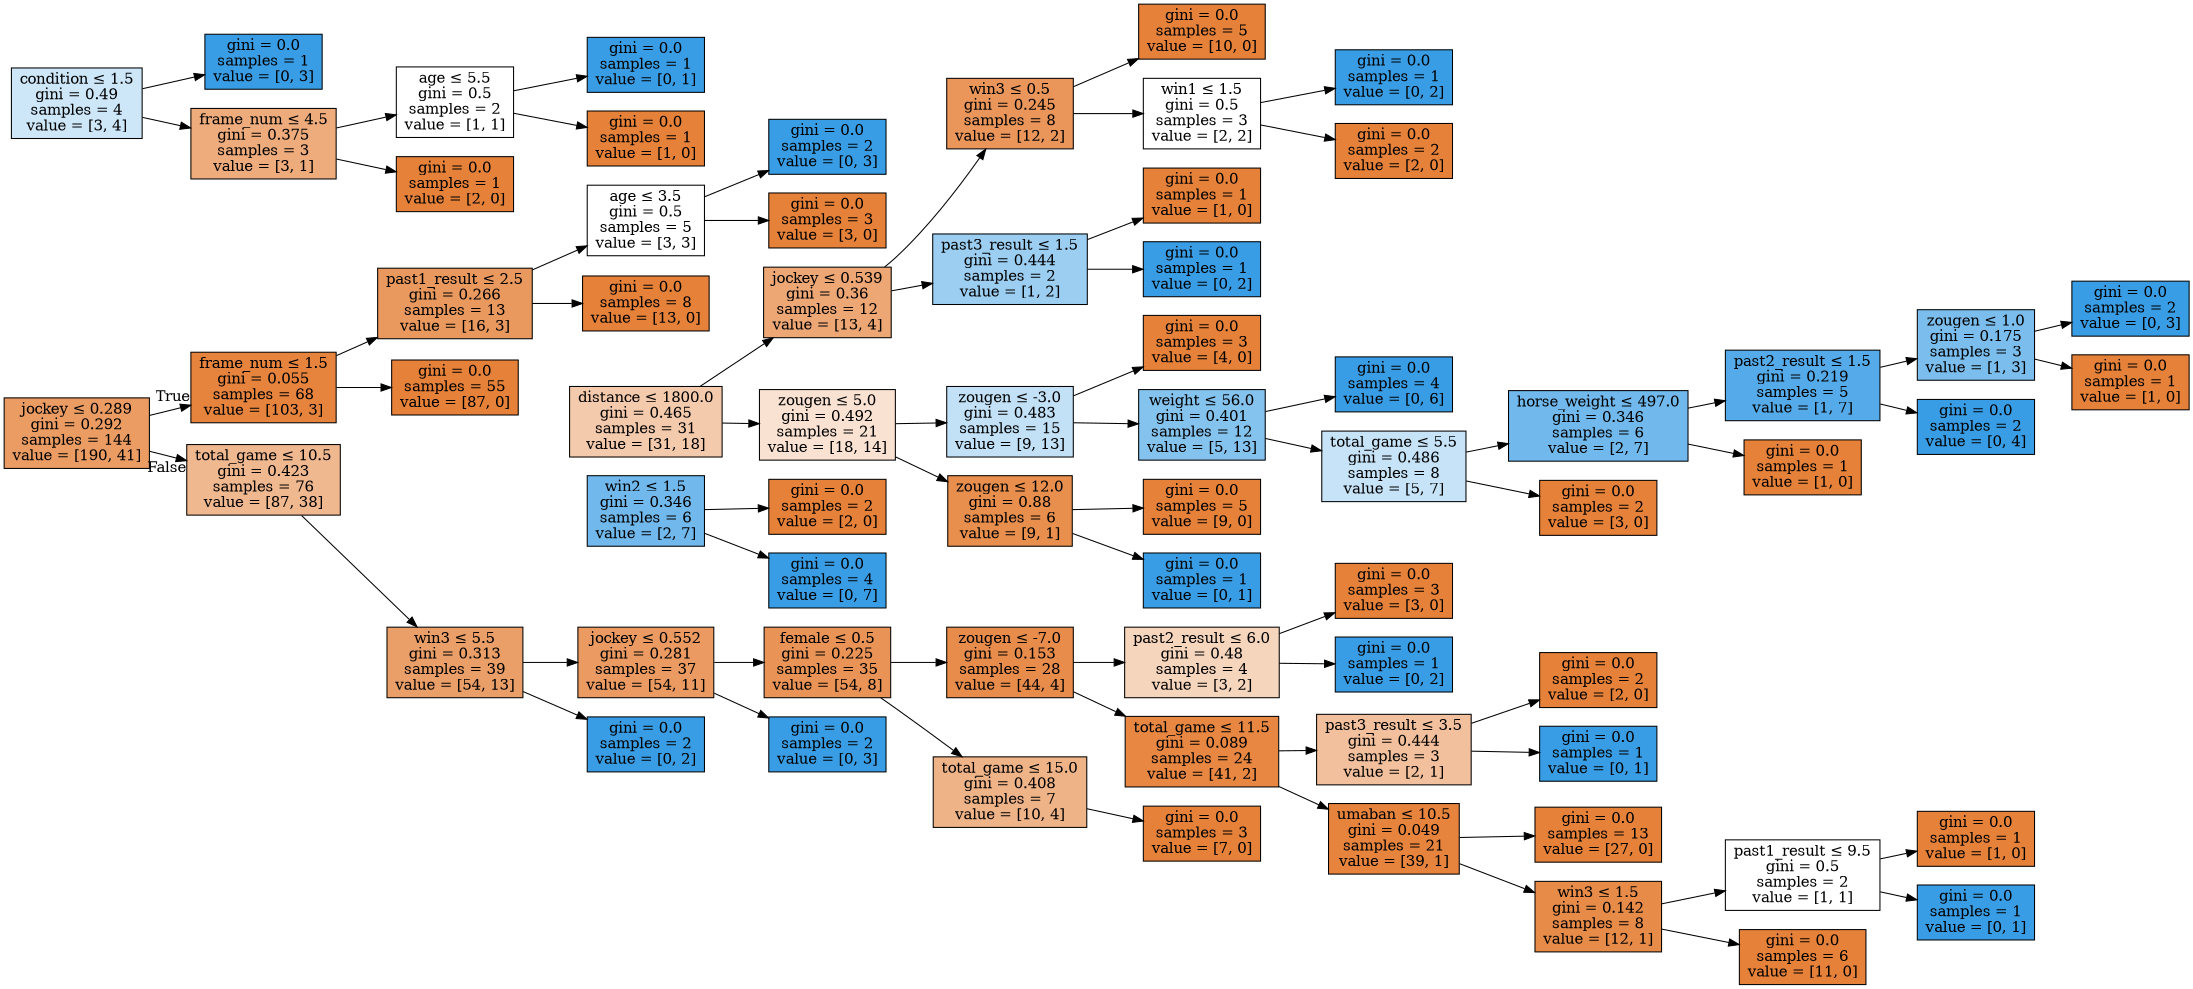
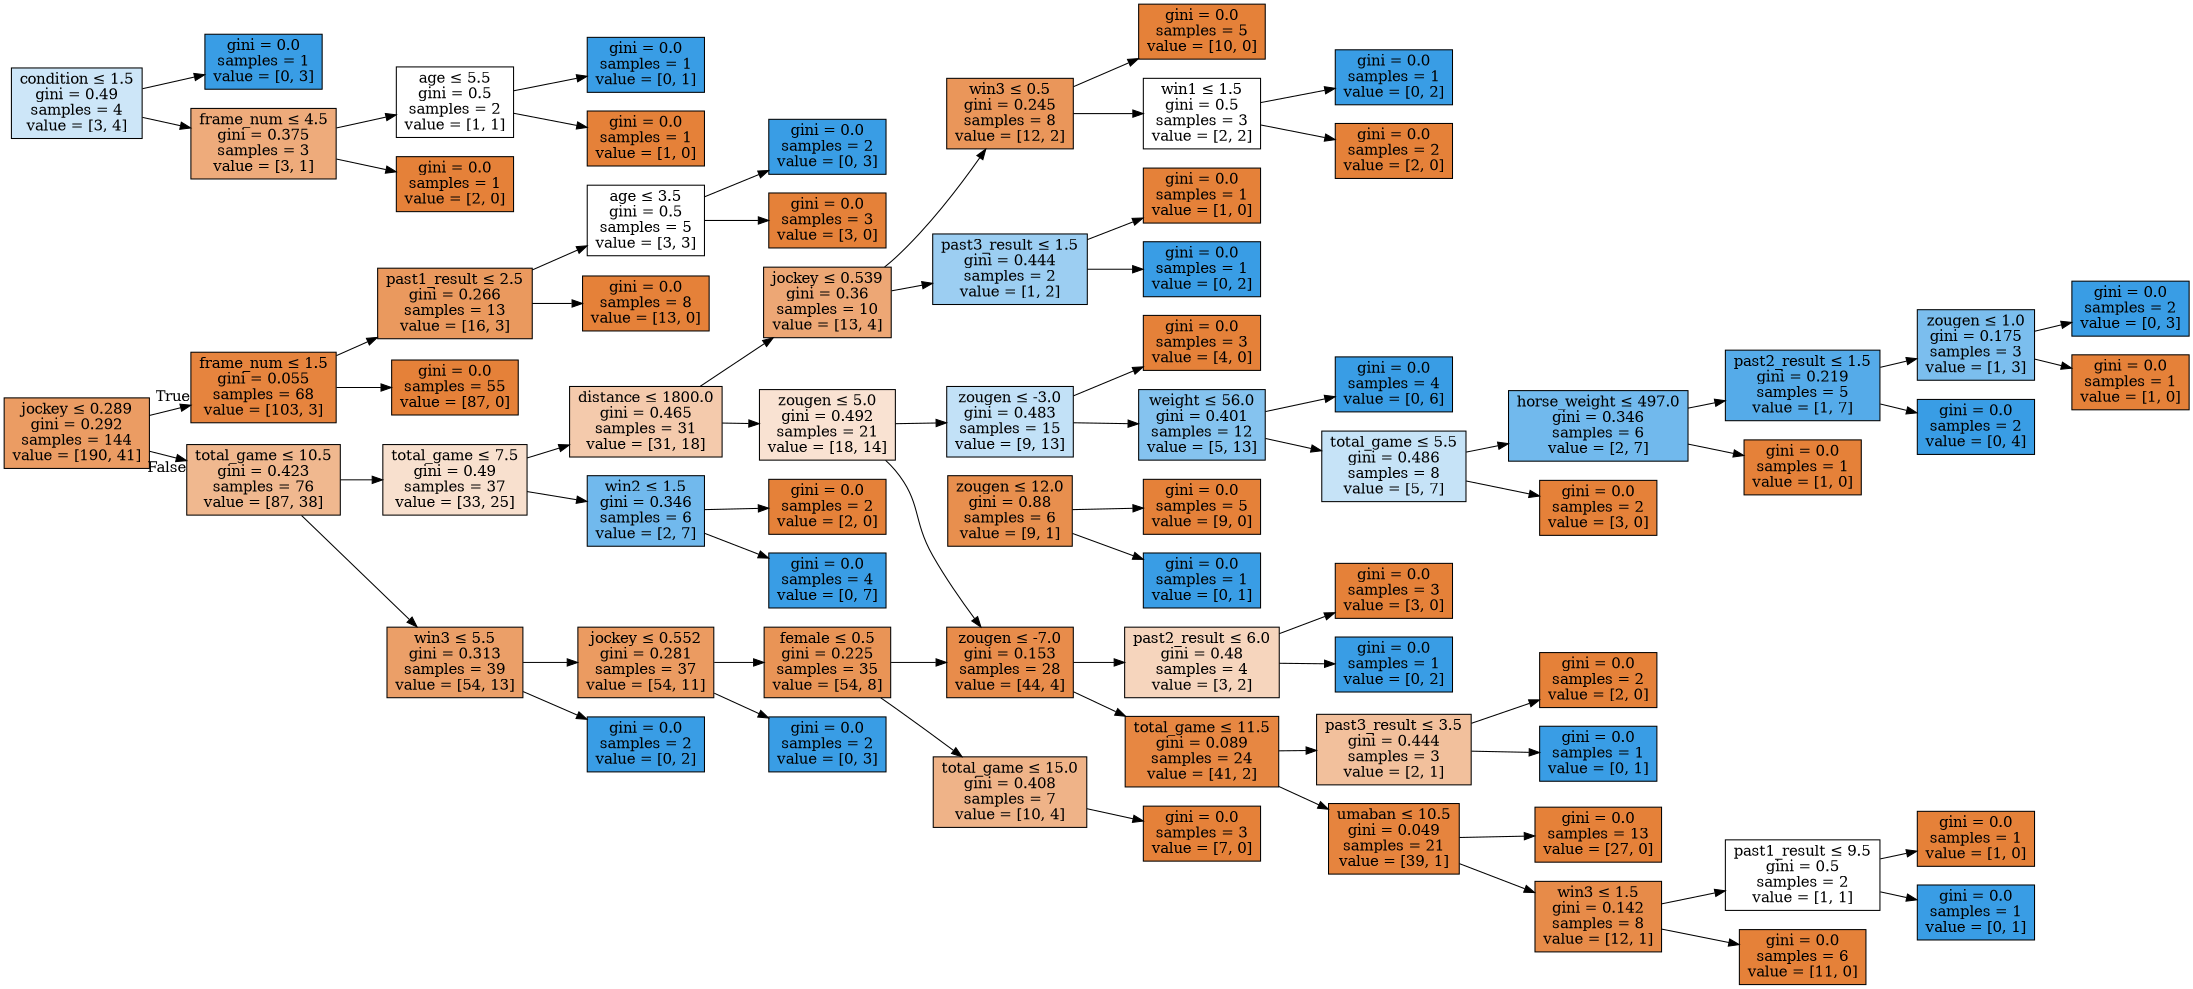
node "jockey ≤ 0.539": text "samples = 12" -> "samples = 10"
edge "zougen ≤ 5.0" -> "zougen ≤ 12.0": now "zougen ≤ 5.0" -> "zougen ≤ -7.0"
node "total_game ≤ 7.5": added
